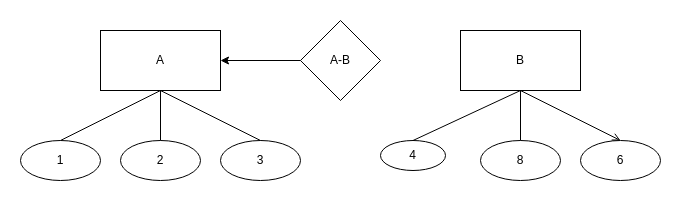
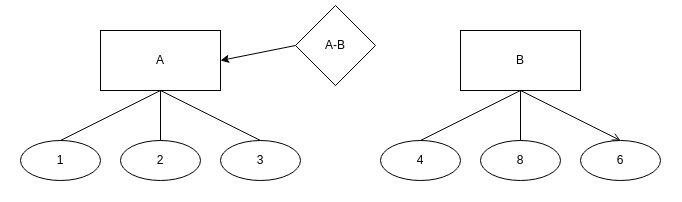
node "A-B": moved (341, 61) -> (336, 46)
node "4": size 65x30 -> 80x40
